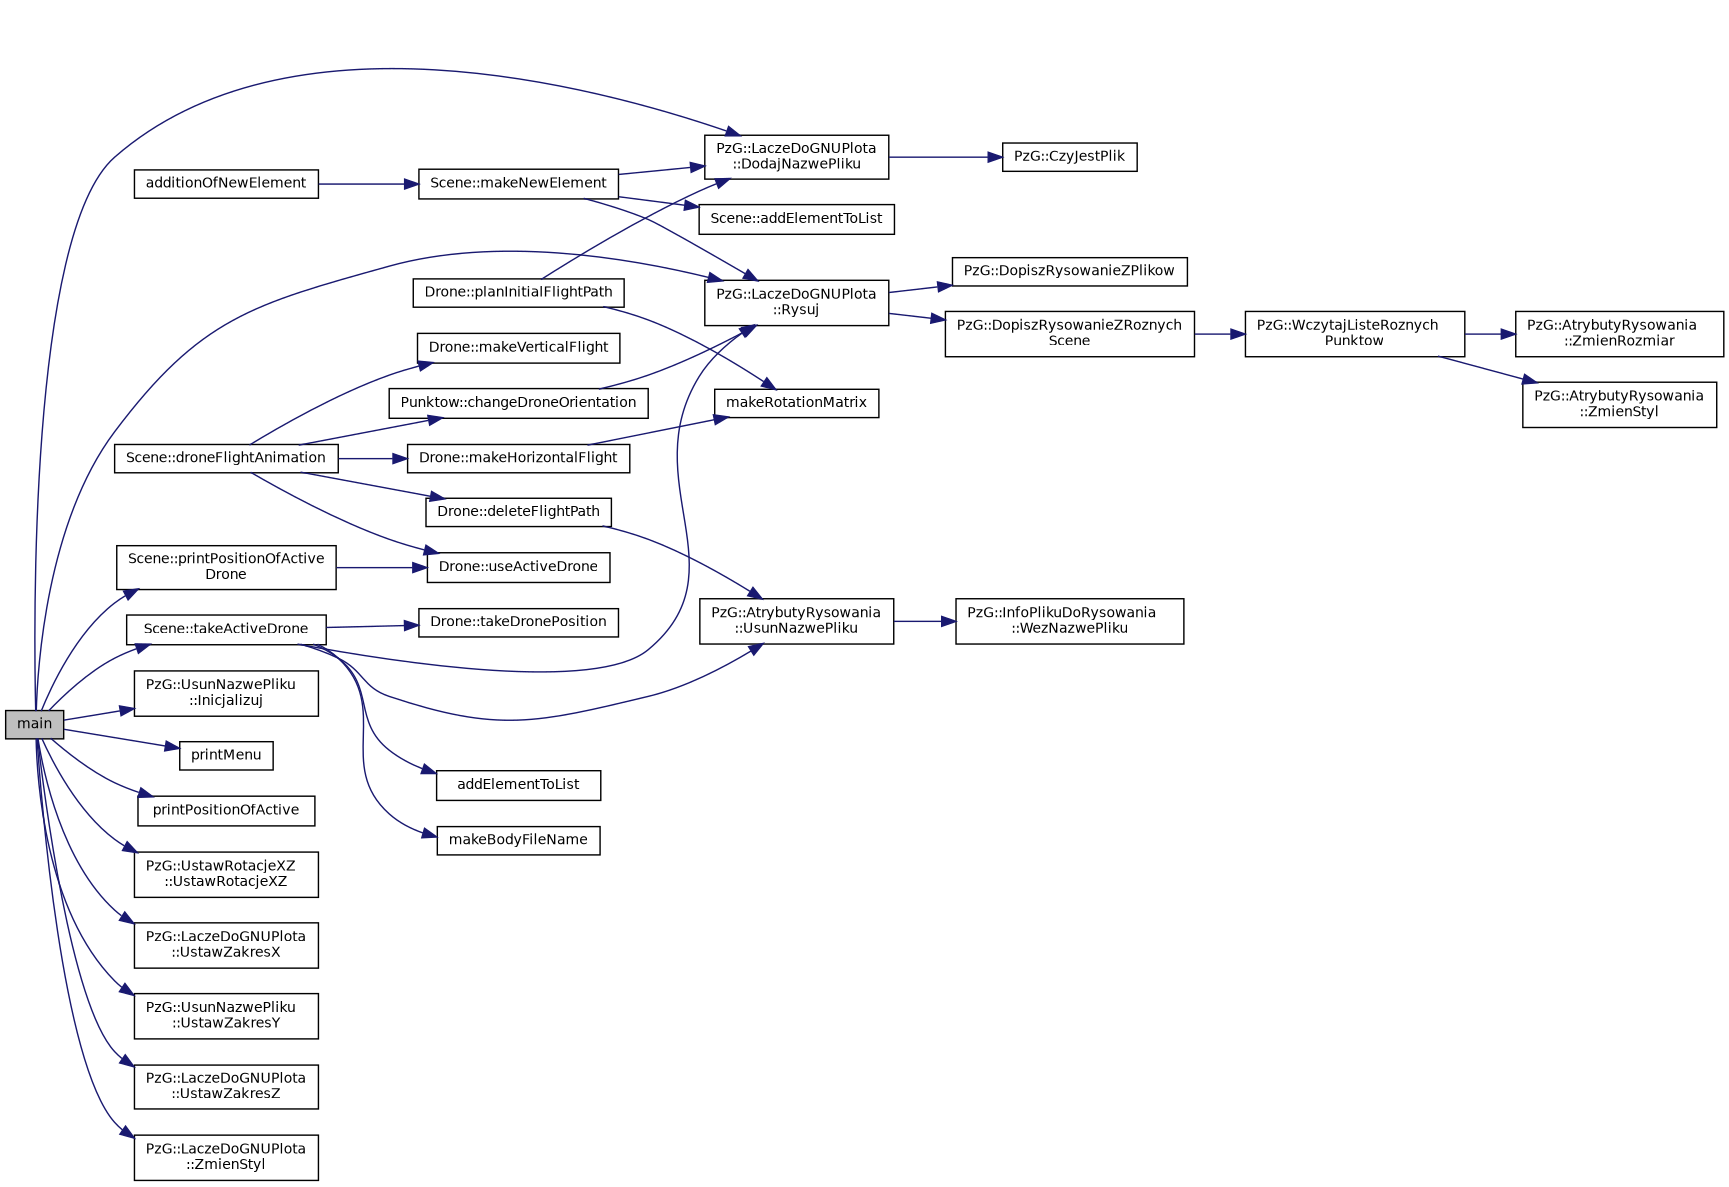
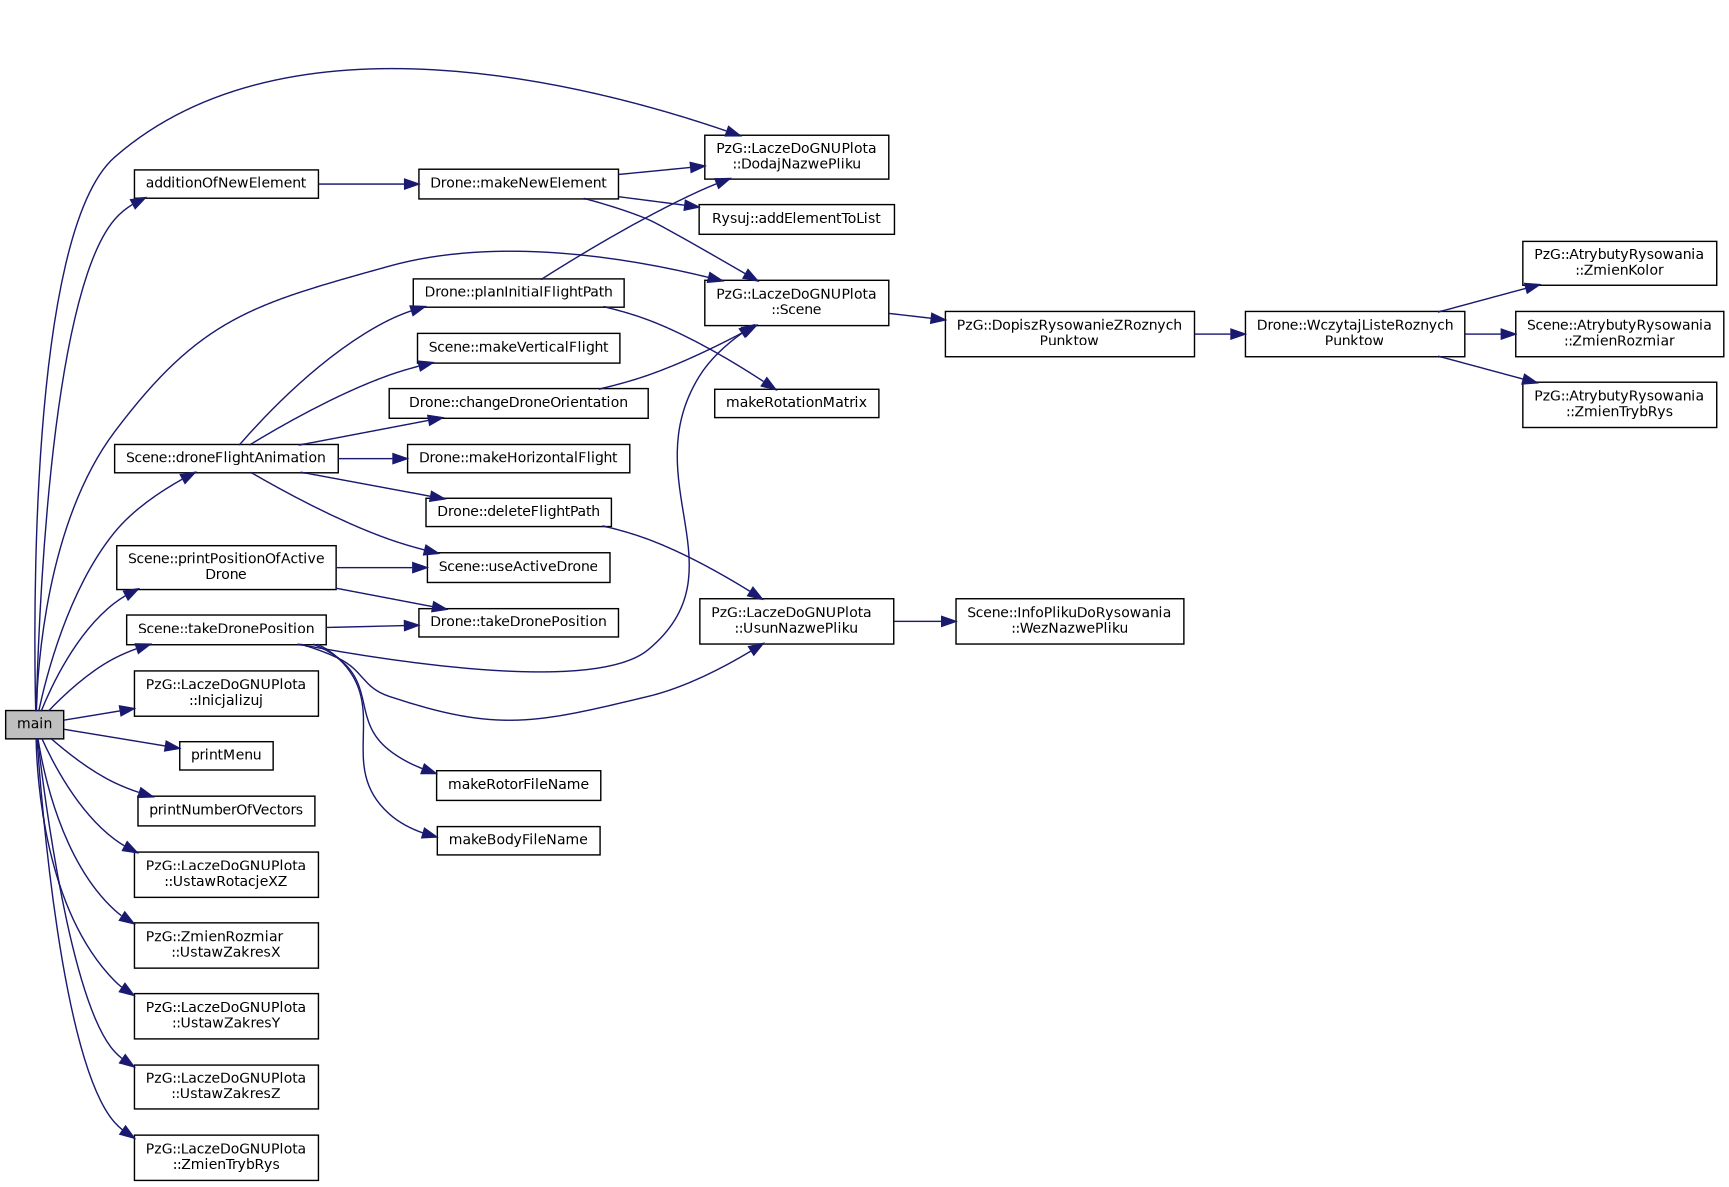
node "PzG::CzyJestPlik": removed
node "Scene::makeNewElement": label "Scene::makeNewElement" -> "Drone::makeNewElement"
node "Scene::addElementToList": label "Scene::addElementToList" -> "Rysuj::addElementToList"
node "PzG::AtrybutyRysowania ::ZmienKolor": added
node "PzG::DopiszRysowanieZPlikow": removed
node "PzG::LaczeDoGNUPlota ::Rysuj": label "PzG::LaczeDoGNUPlota ::Rysuj" -> "PzG::LaczeDoGNUPlota ::Scene"
node "PzG::DopiszRysowanieZRoznych Scene": label "PzG::DopiszRysowanieZRoznych Scene" -> "PzG::DopiszRysowanieZRoznych Punktow"
node "PzG::WczytajListeRoznych Punktow": label "PzG::WczytajListeRoznych Punktow" -> "Drone::WczytajListeRoznych Punktow"
node "PzG::AtrybutyRysowania ::ZmienRozmiar": label "PzG::AtrybutyRysowania ::ZmienRozmiar" -> "Scene::AtrybutyRysowania ::ZmienRozmiar"
node "Drone::makeVerticalFlight": label "Drone::makeVerticalFlight" -> "Scene::makeVerticalFlight"
edge "Scene::droneFlightAnimation" -> "Drone::planInitialFlightPath": added
node "Punktow::changeDroneOrientation": label "Punktow::changeDroneOrientation" -> "Drone::changeDroneOrientation"
node "PzG::AtrybutyRysowania ::ZmienStyl": label "PzG::AtrybutyRysowania ::ZmienStyl" -> "PzG::AtrybutyRysowania ::ZmienTrybRys"
edge "Drone::makeHorizontalFlight" -> "makeRotationMatrix": removed
edge "main" -> "additionOfNewElement": added
node "Drone::useActiveDrone": label "Drone::useActiveDrone" -> "Scene::useActiveDrone"
edge "main" -> "Scene::droneFlightAnimation": added
edge "Scene::printPositionOfActive Drone" -> "Drone::takeDronePosition": added
node "PzG::AtrybutyRysowania ::UsunNazwePliku": label "PzG::AtrybutyRysowania ::UsunNazwePliku" -> "PzG::LaczeDoGNUPlota ::UsunNazwePliku"
node "PzG::InfoPlikuDoRysowania ::WezNazwePliku": label "PzG::InfoPlikuDoRysowania ::WezNazwePliku" -> "Scene::InfoPlikuDoRysowania ::WezNazwePliku"
node "Scene::takeActiveDrone": label "Scene::takeActiveDrone" -> "Scene::takeDronePosition"
node "PzG::UsunNazwePliku ::Inicjalizuj": label "PzG::UsunNazwePliku ::Inicjalizuj" -> "PzG::LaczeDoGNUPlota ::Inicjalizuj"
node "addElementToList": label "addElementToList" -> "makeRotorFileName"
node "printPositionOfActive": label "printPositionOfActive" -> "printNumberOfVectors"
node "PzG::UstawRotacjeXZ ::UstawRotacjeXZ": label "PzG::UstawRotacjeXZ ::UstawRotacjeXZ" -> "PzG::LaczeDoGNUPlota ::UstawRotacjeXZ"
node "PzG::LaczeDoGNUPlota ::UstawZakresX": label "PzG::LaczeDoGNUPlota ::UstawZakresX" -> "PzG::ZmienRozmiar ::UstawZakresX"
node "PzG::UsunNazwePliku ::UstawZakresY": label "PzG::UsunNazwePliku ::UstawZakresY" -> "PzG::LaczeDoGNUPlota ::UstawZakresY"
node "PzG::LaczeDoGNUPlota ::ZmienStyl": label "PzG::LaczeDoGNUPlota ::ZmienStyl" -> "PzG::LaczeDoGNUPlota ::ZmienTrybRys"
